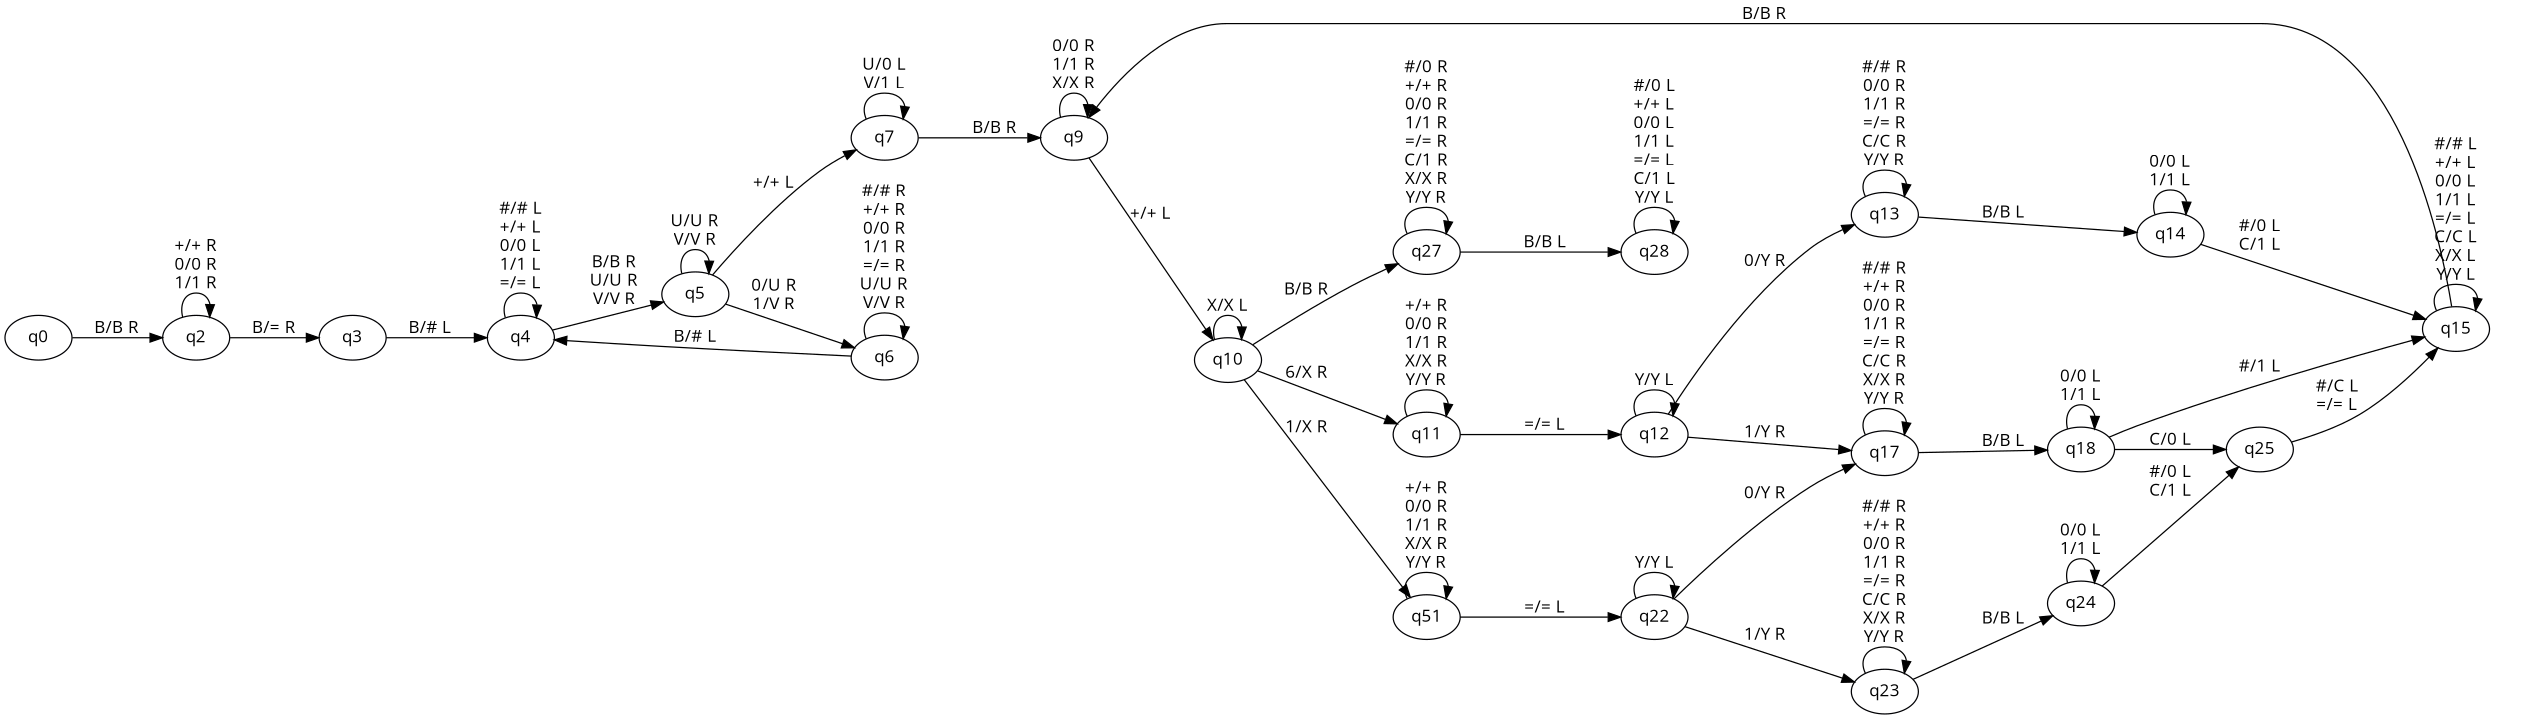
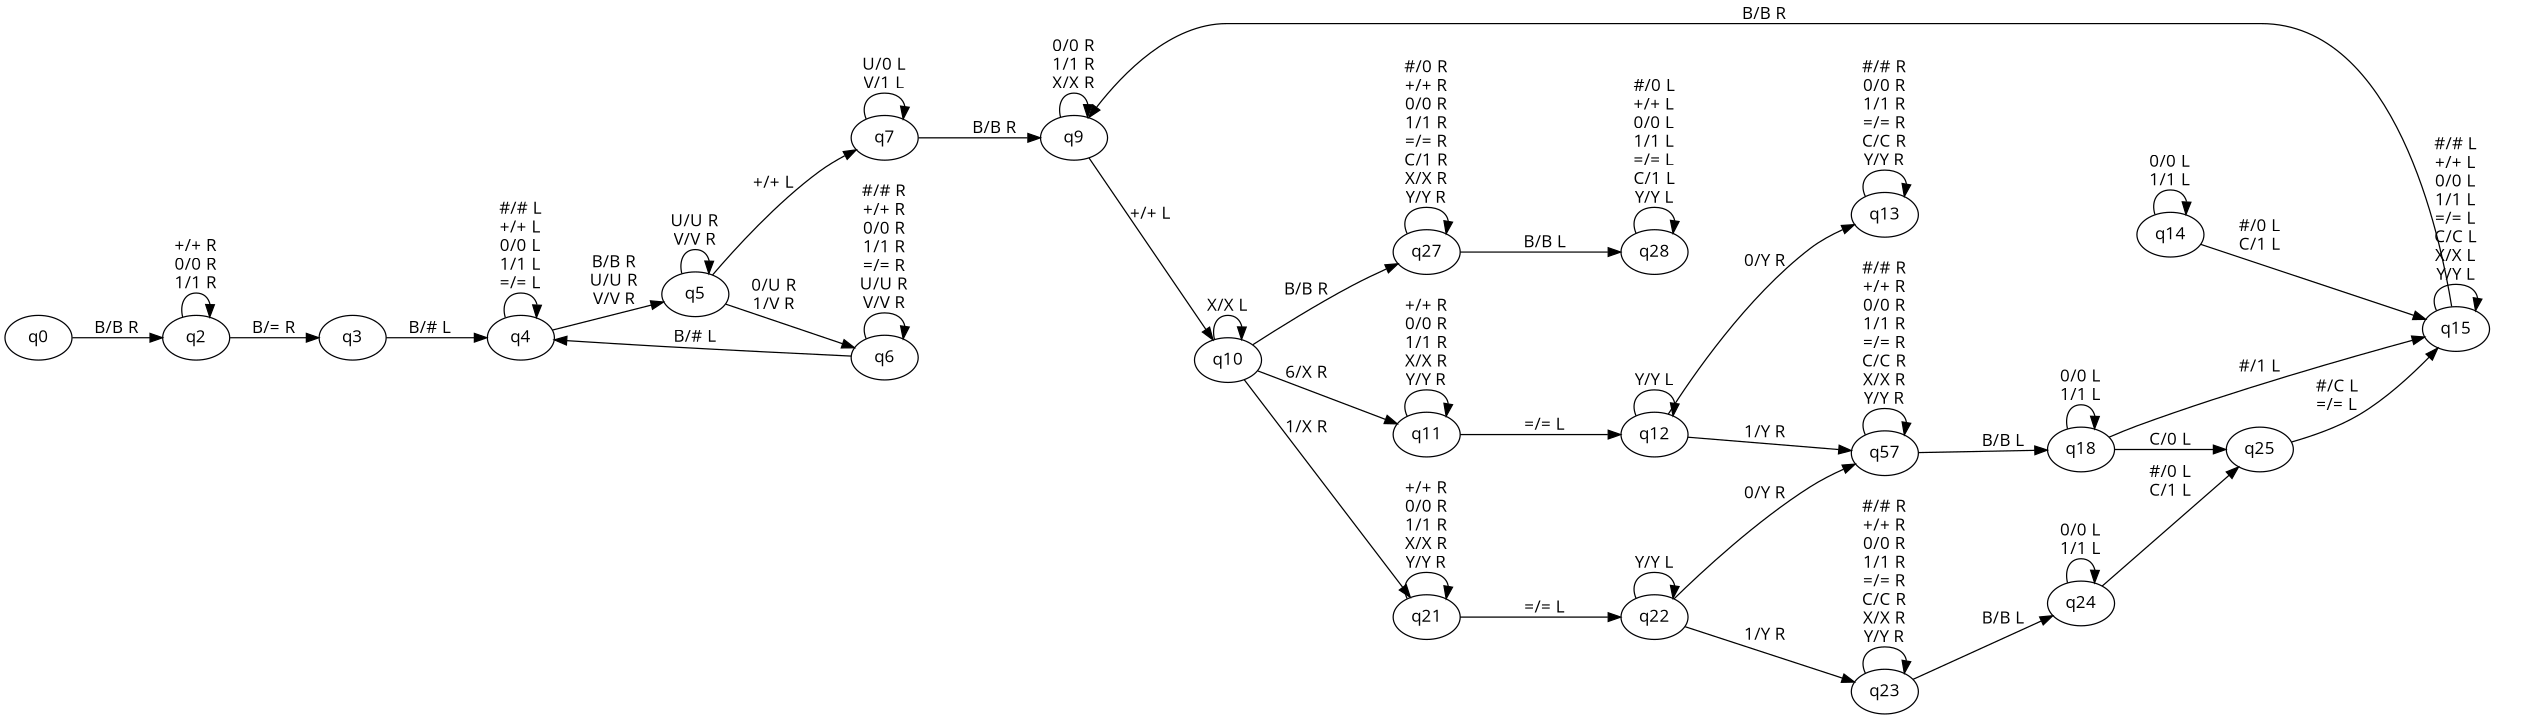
edge "q13" -> "q14": removed, label "B/B L"
node "q17": label "q17" -> "q57"
node "q51": label "q51" -> "q21"
